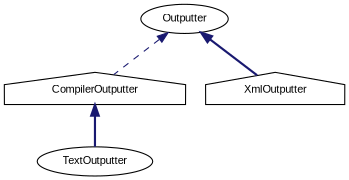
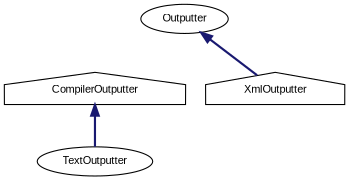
edge "CompilerOutputter" -> "Outputter": removed
